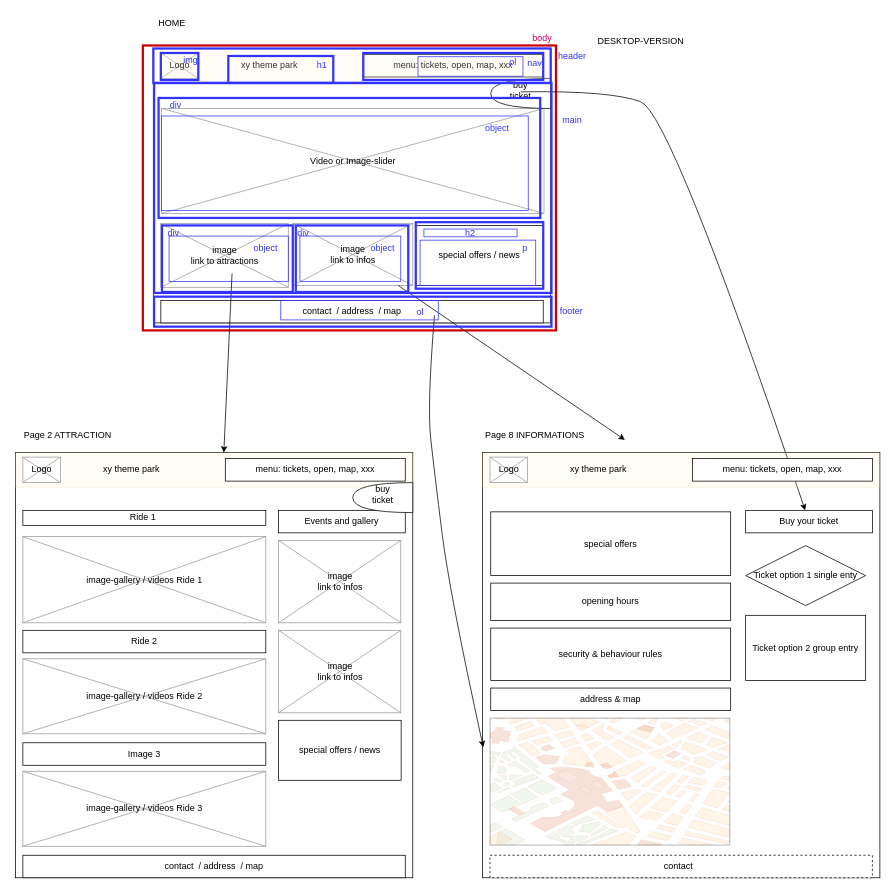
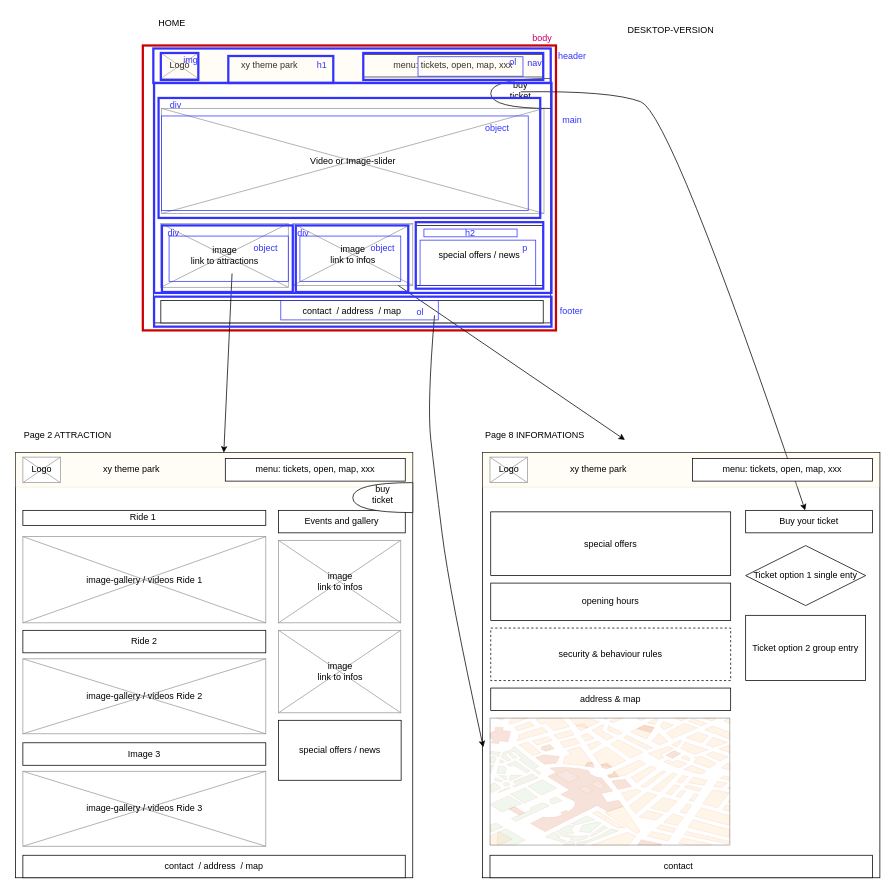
node "DESKTOP-VERSION": moved (641, 42) -> (671, 30)
node "security & behaviour rules": style solid -> dashed
node "contact": style dashed -> solid
